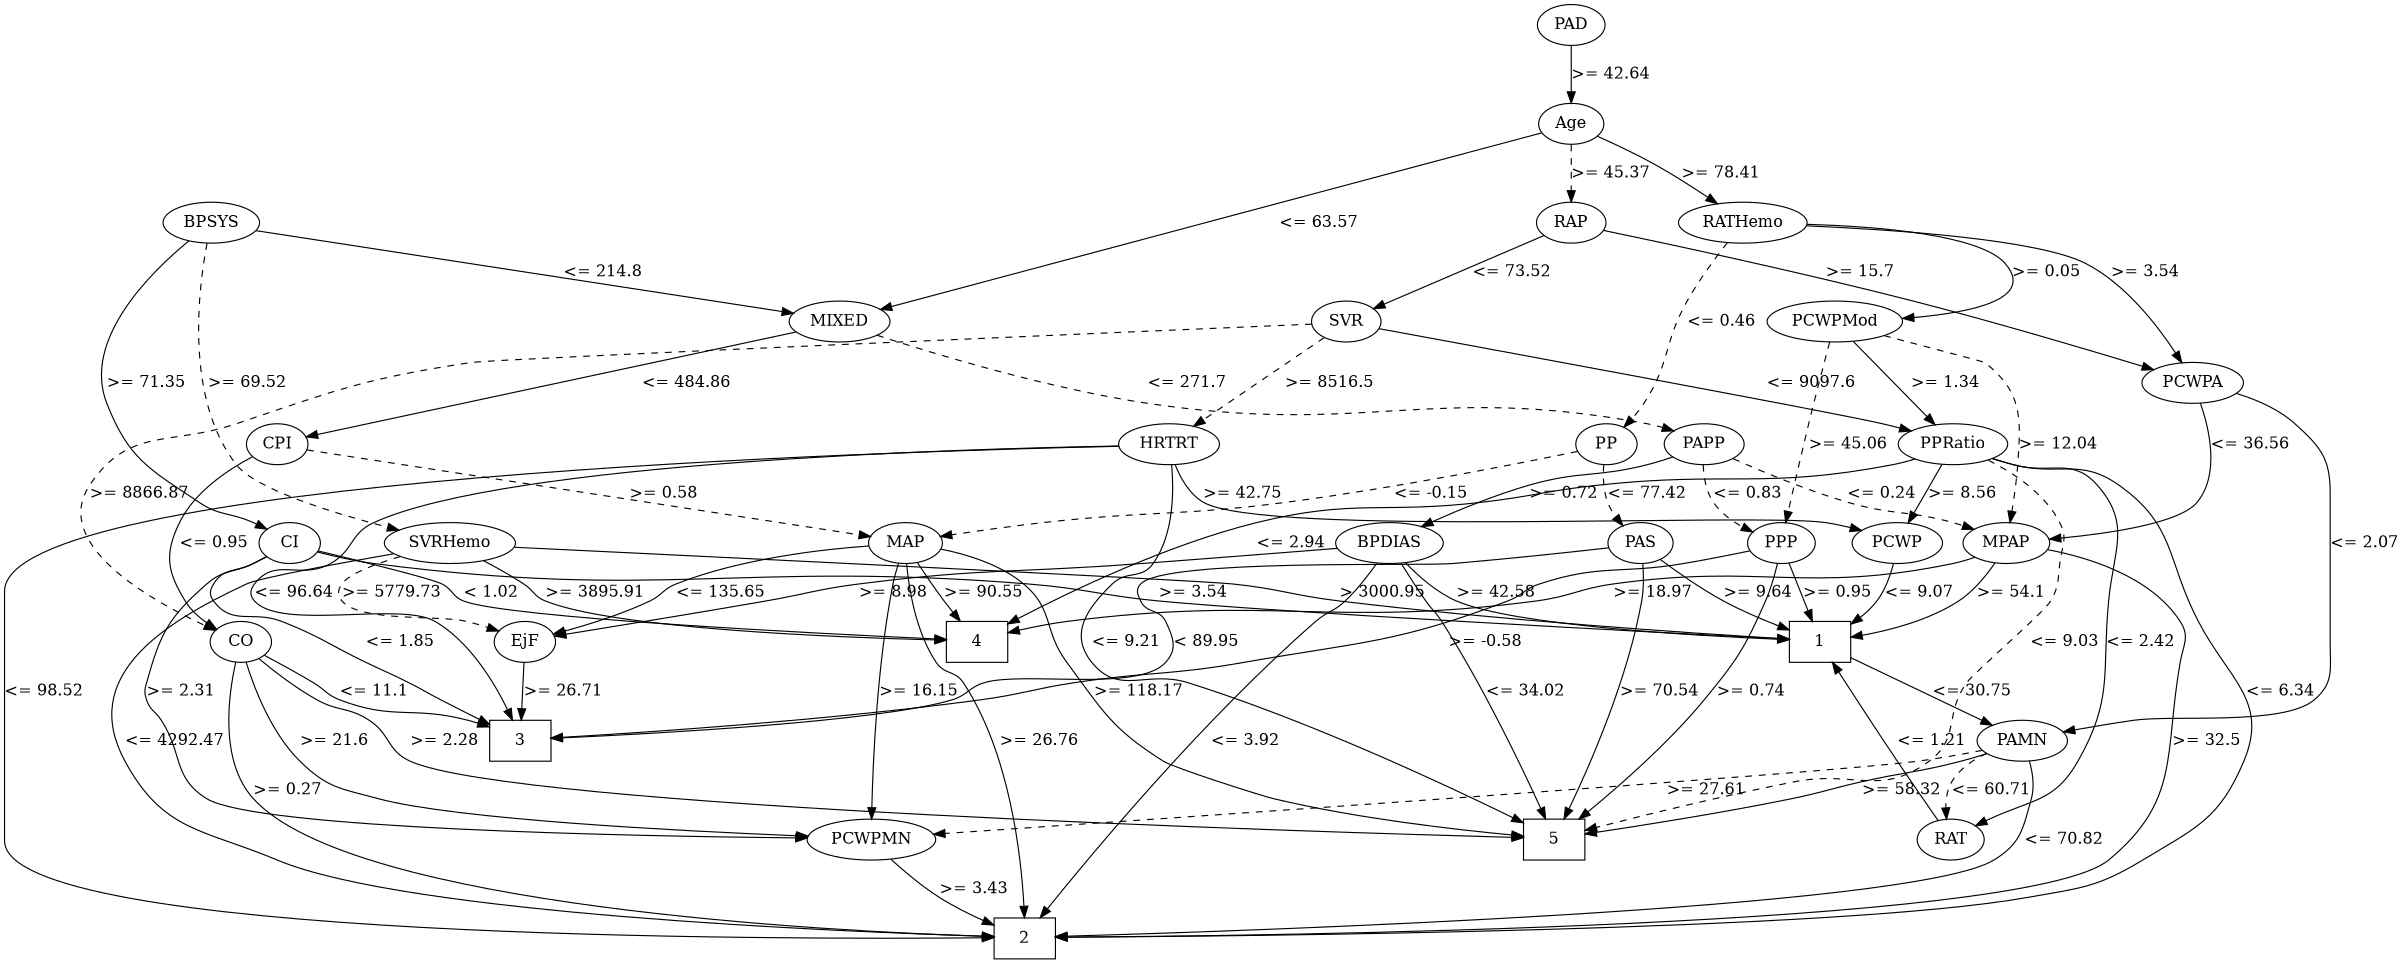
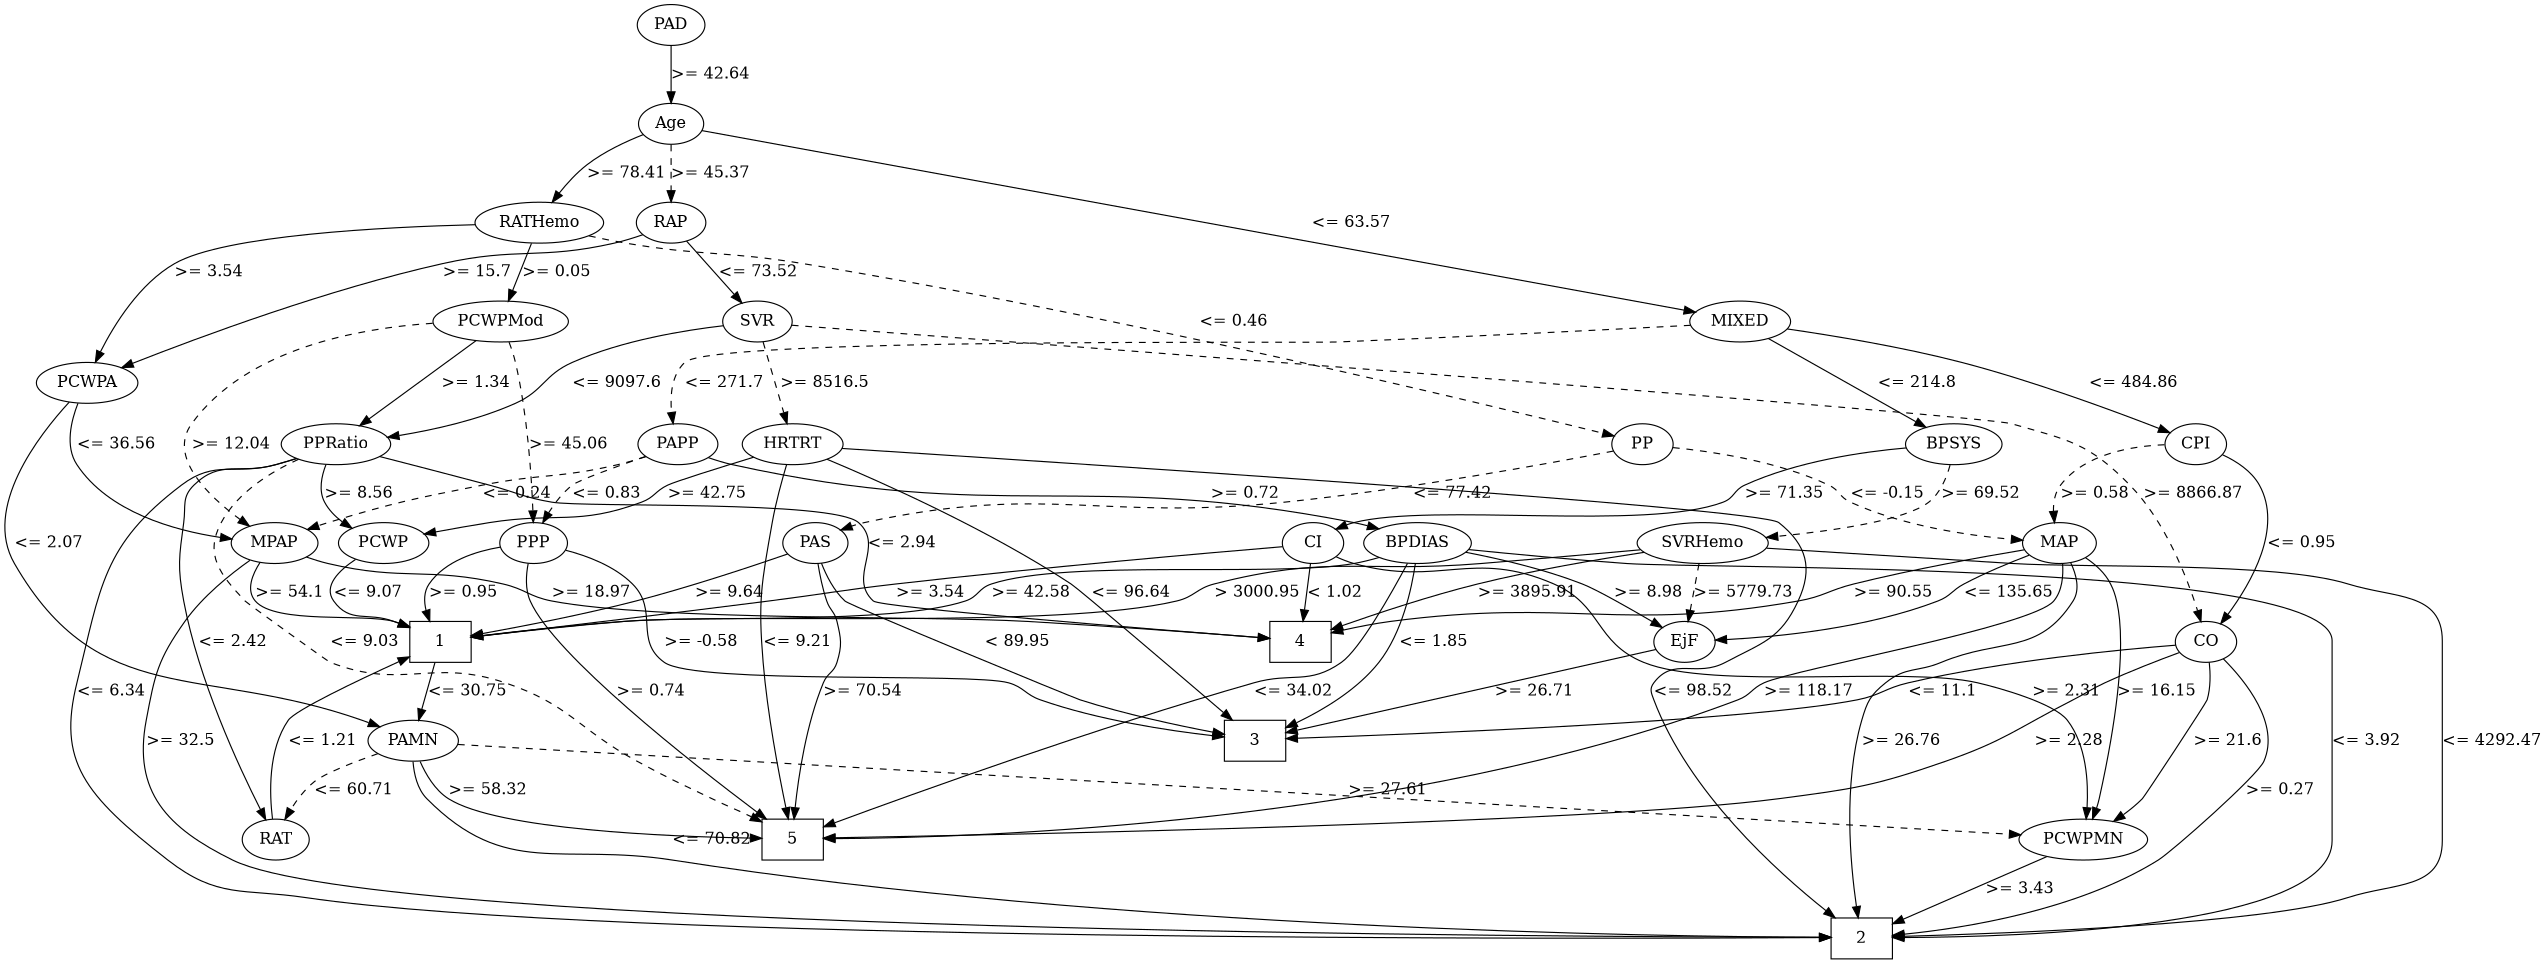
edge "BPSYS" -> "MIXED": reversed
edge "CI" -> "3": now "BPDIAS" -> "3"
